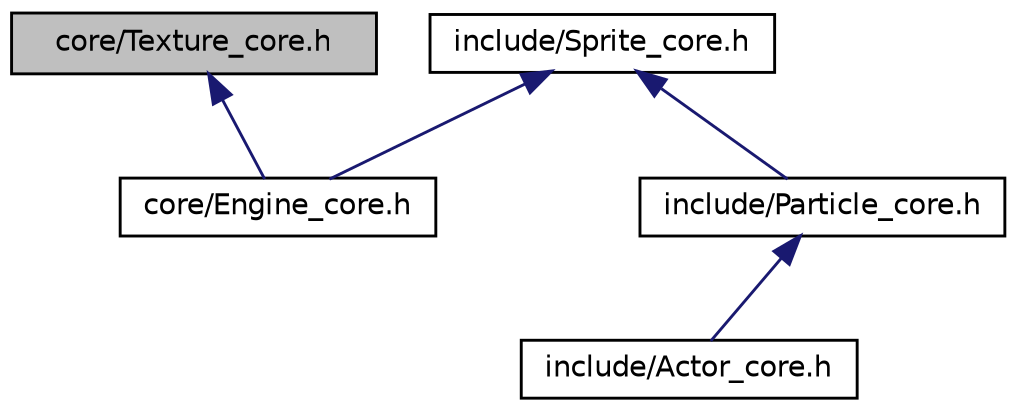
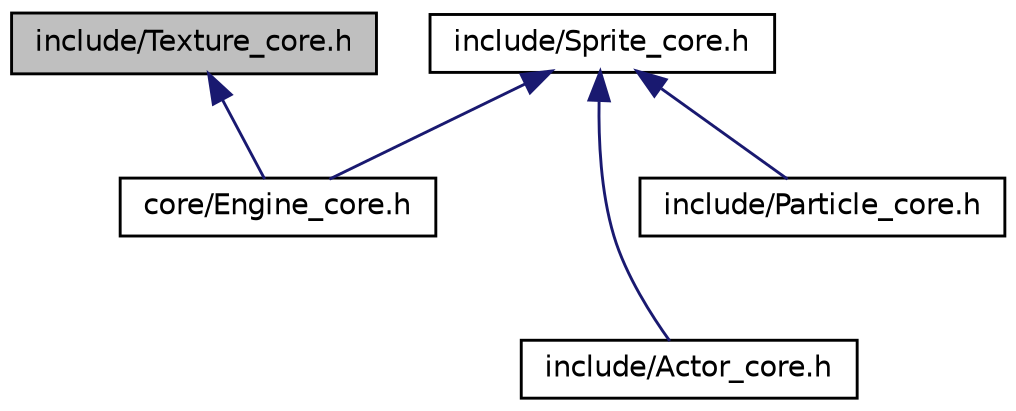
node "core/Texture_core.h": label "core/Texture_core.h" -> "include/Texture_core.h"
edge "include/Actor_core.h" -> "include/Particle_core.h": now "include/Actor_core.h" -> "include/Sprite_core.h"
